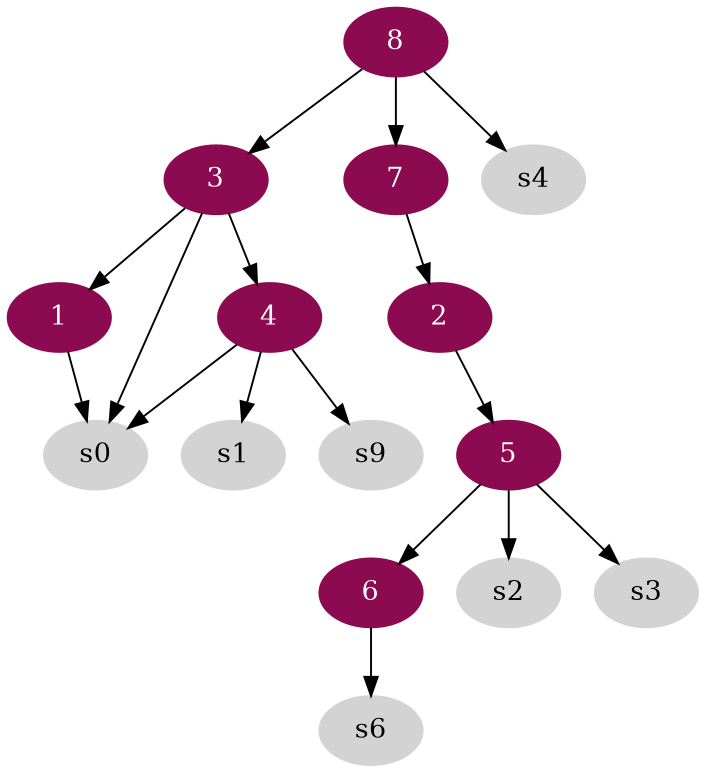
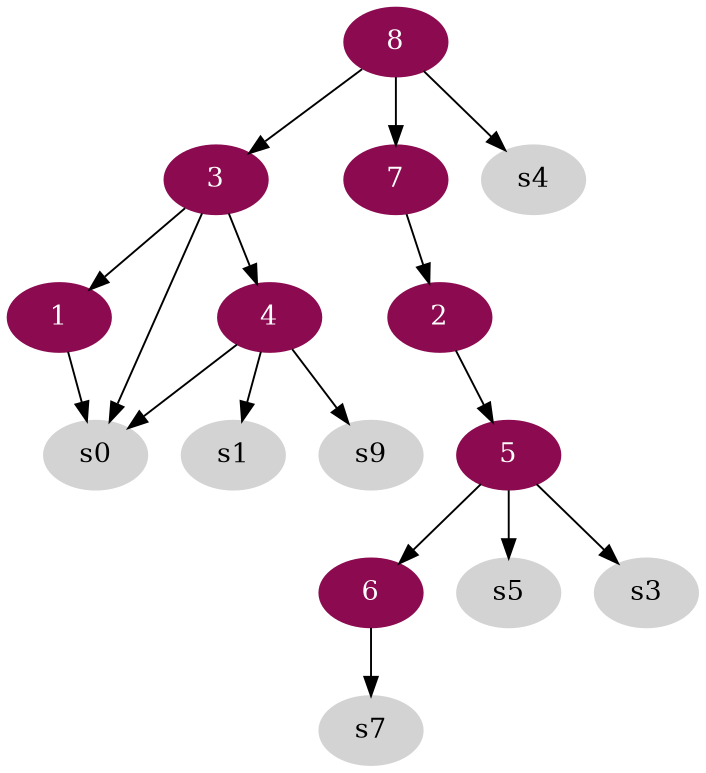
node "s2": label "s2" -> "s5"
node "s6": label "s6" -> "s7"
